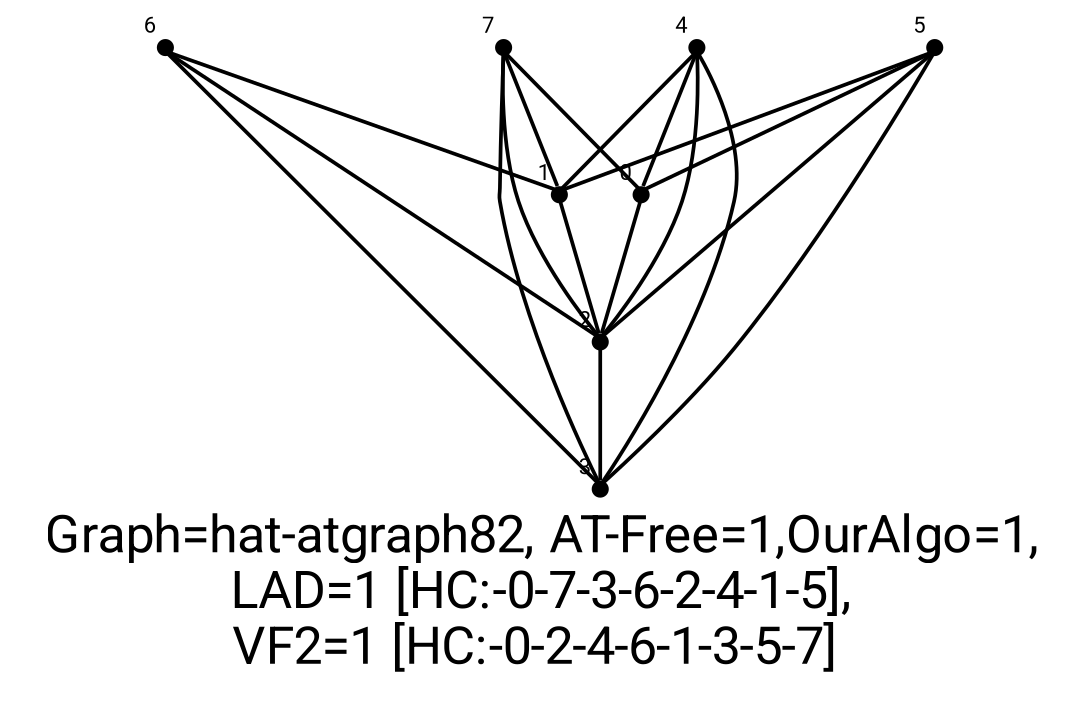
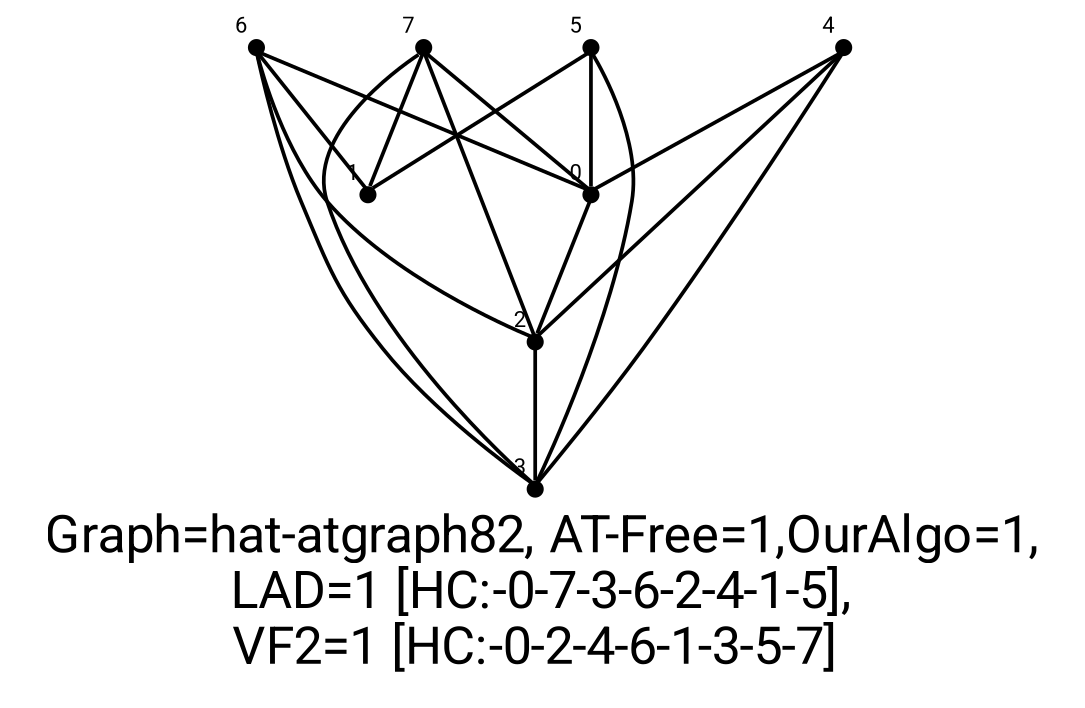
edge "6" -- "0": added
edge "4" -- "1": removed
edge "5" -- "2": removed
edge "1" -- "2": removed
